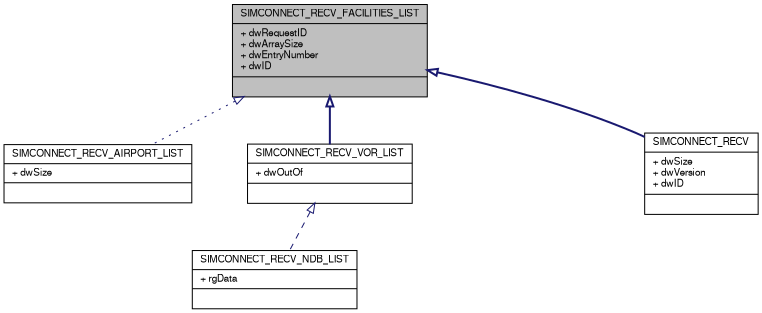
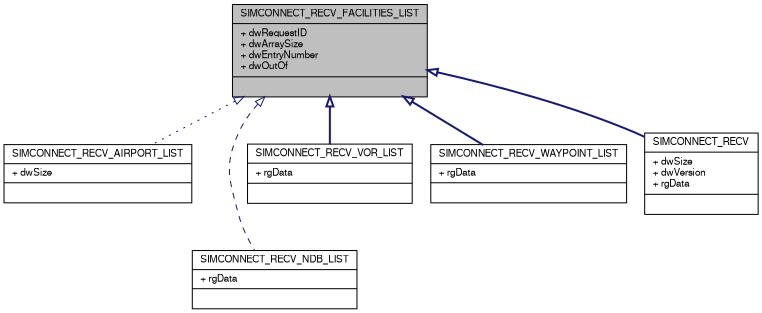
node "SIMCONNECT_RECV_FACILITIES_LIST": text "+ dwID" -> "+ dwOutOf"
node "SIMCONNECT_RECV_VOR_LIST": text "+ dwOutOf" -> "+ rgData"
node "SIMCONNECT_RECV_WAYPOINT_LIST": added
node "SIMCONNECT_RECV": text "+ dwID" -> "+ rgData"
edge "SIMCONNECT_RECV_NDB_LIST" -> "SIMCONNECT_RECV_VOR_LIST": now "SIMCONNECT_RECV_NDB_LIST" -> "SIMCONNECT_RECV_FACILITIES_LIST"
